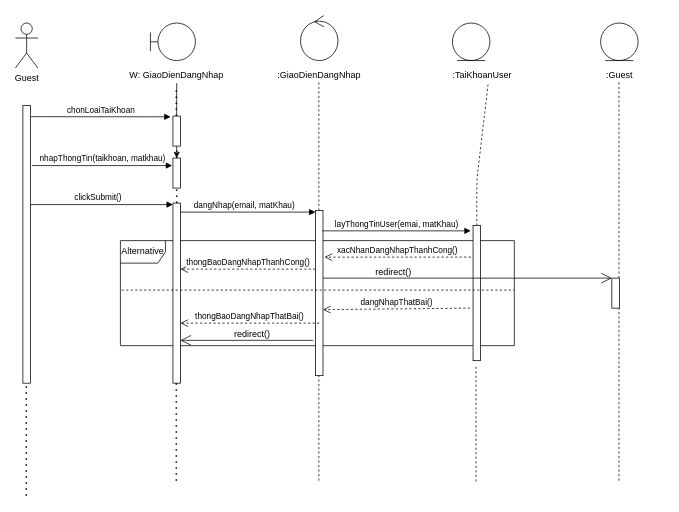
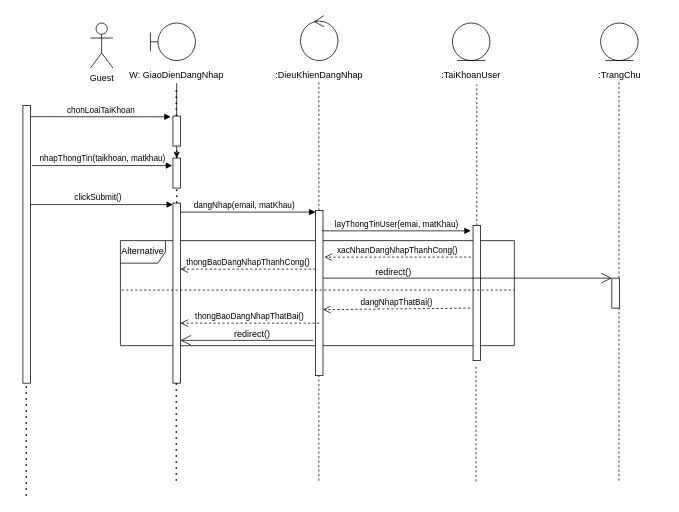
node "Guest": moved (27, 45) -> (102, 45)
node ":GiaoDienDangNhap": label ":GiaoDienDangNhap" -> ":DieuKhienDangNhap"
node ":TaiKhoanUser": moved (482, 75) -> (471, 75)
node ":Guest": label ":Guest" -> ":TrangChu"
